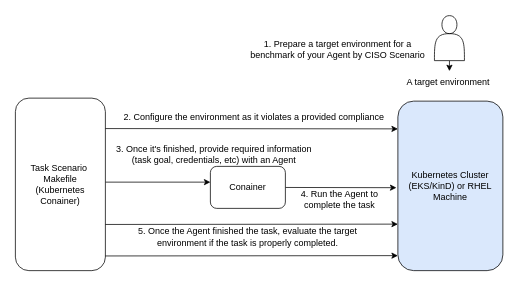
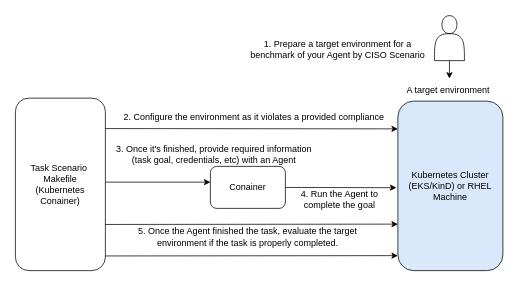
node "A target environment": moved (449, 82) -> (449, 90)
node "4. Run the Agent to complete the task": label "4. Run the Agent to complete the task" -> "4. Run the Agent to complete the goal"
